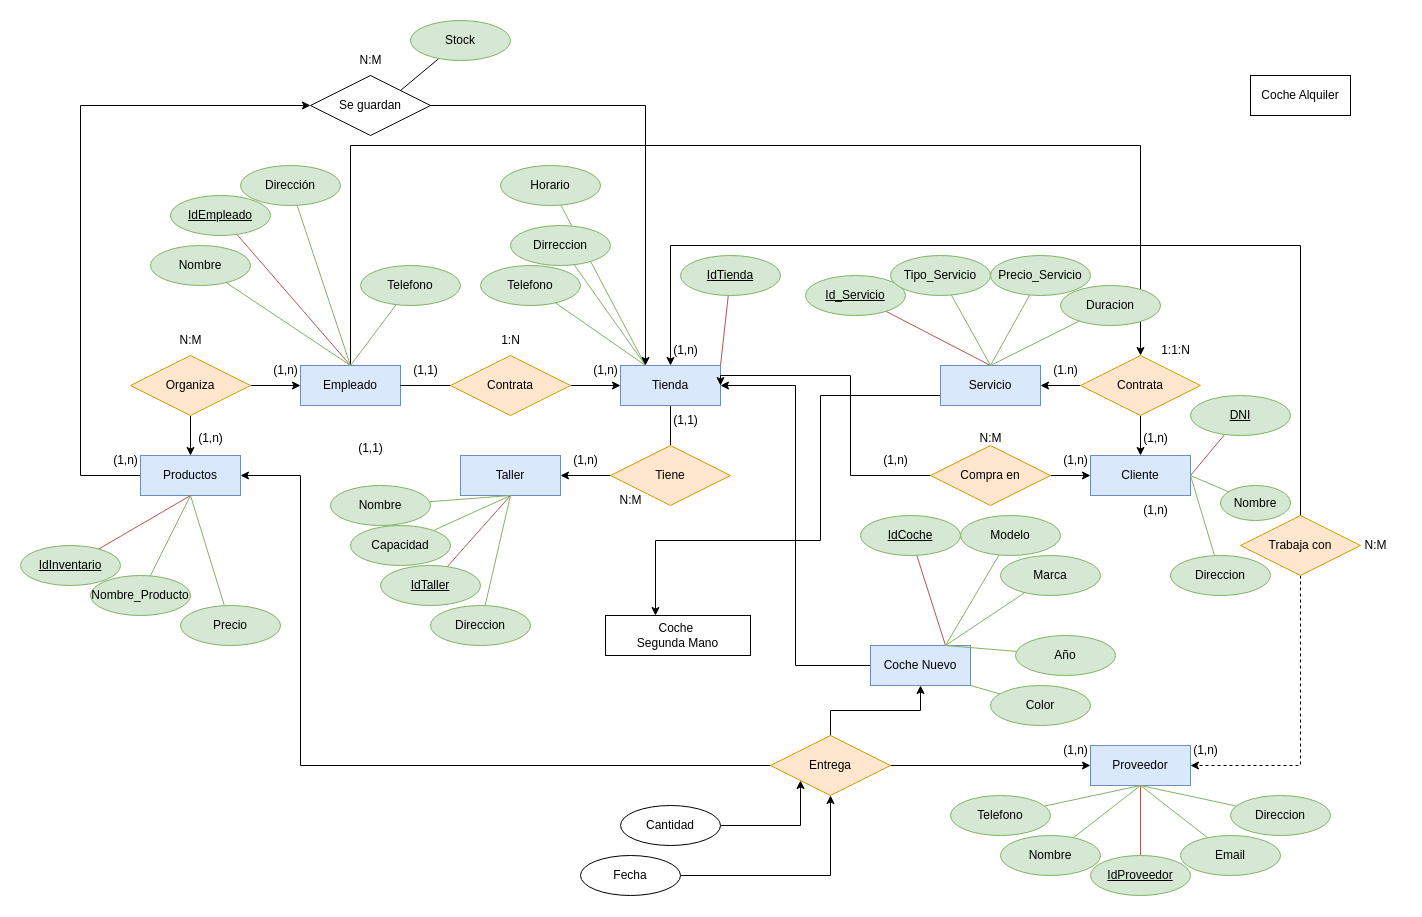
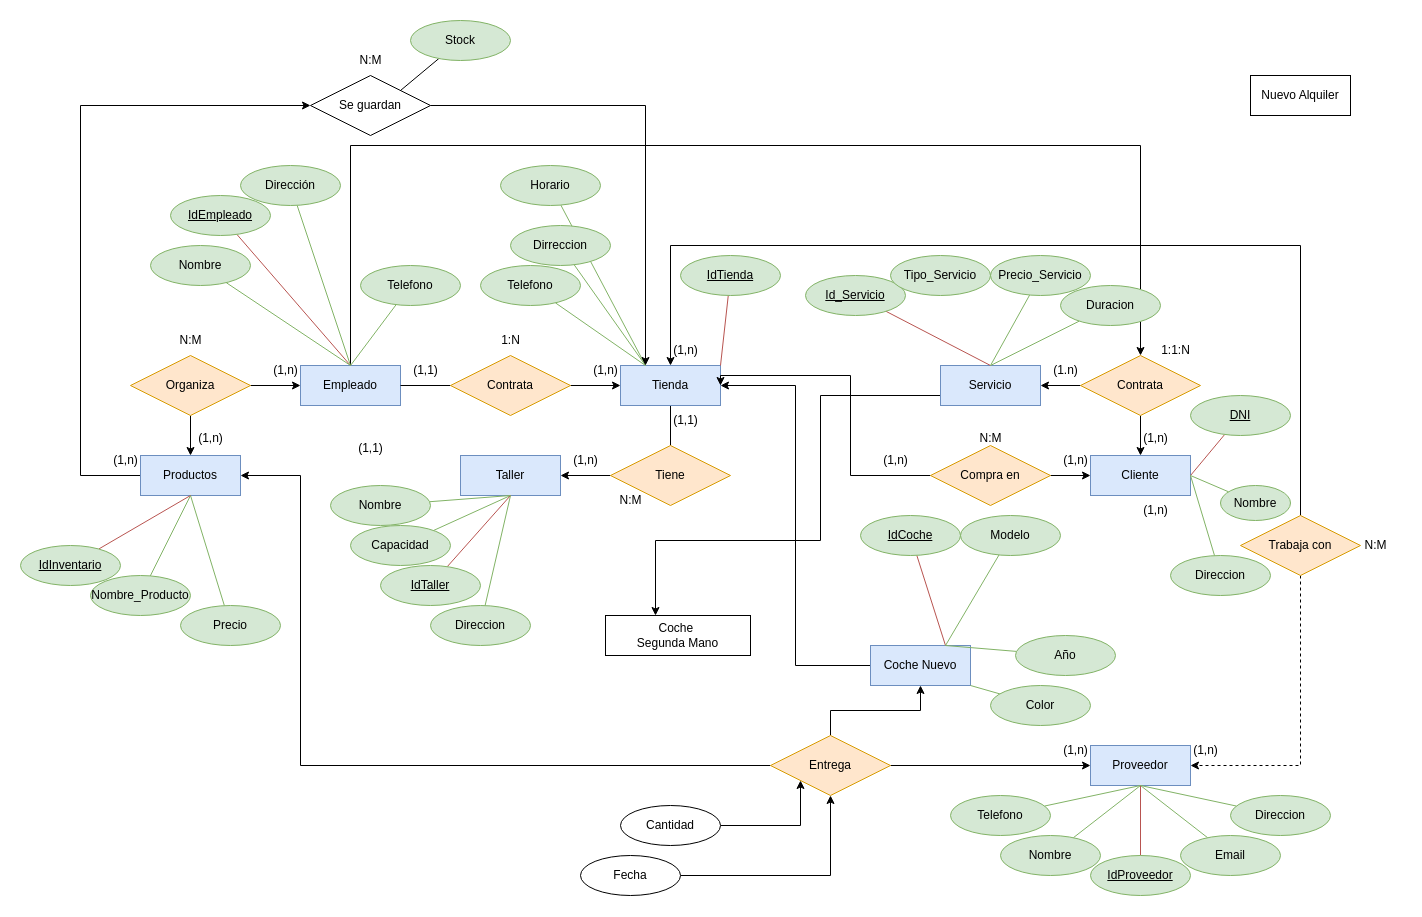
node "Coche Alquiler": label "Coche Alquiler" -> "Nuevo Alquiler"
edge "Tipo_Servicio" -- "Servicio": removed
node "Marca": removed
edge "Marca" -- "Coche Nuevo": removed
